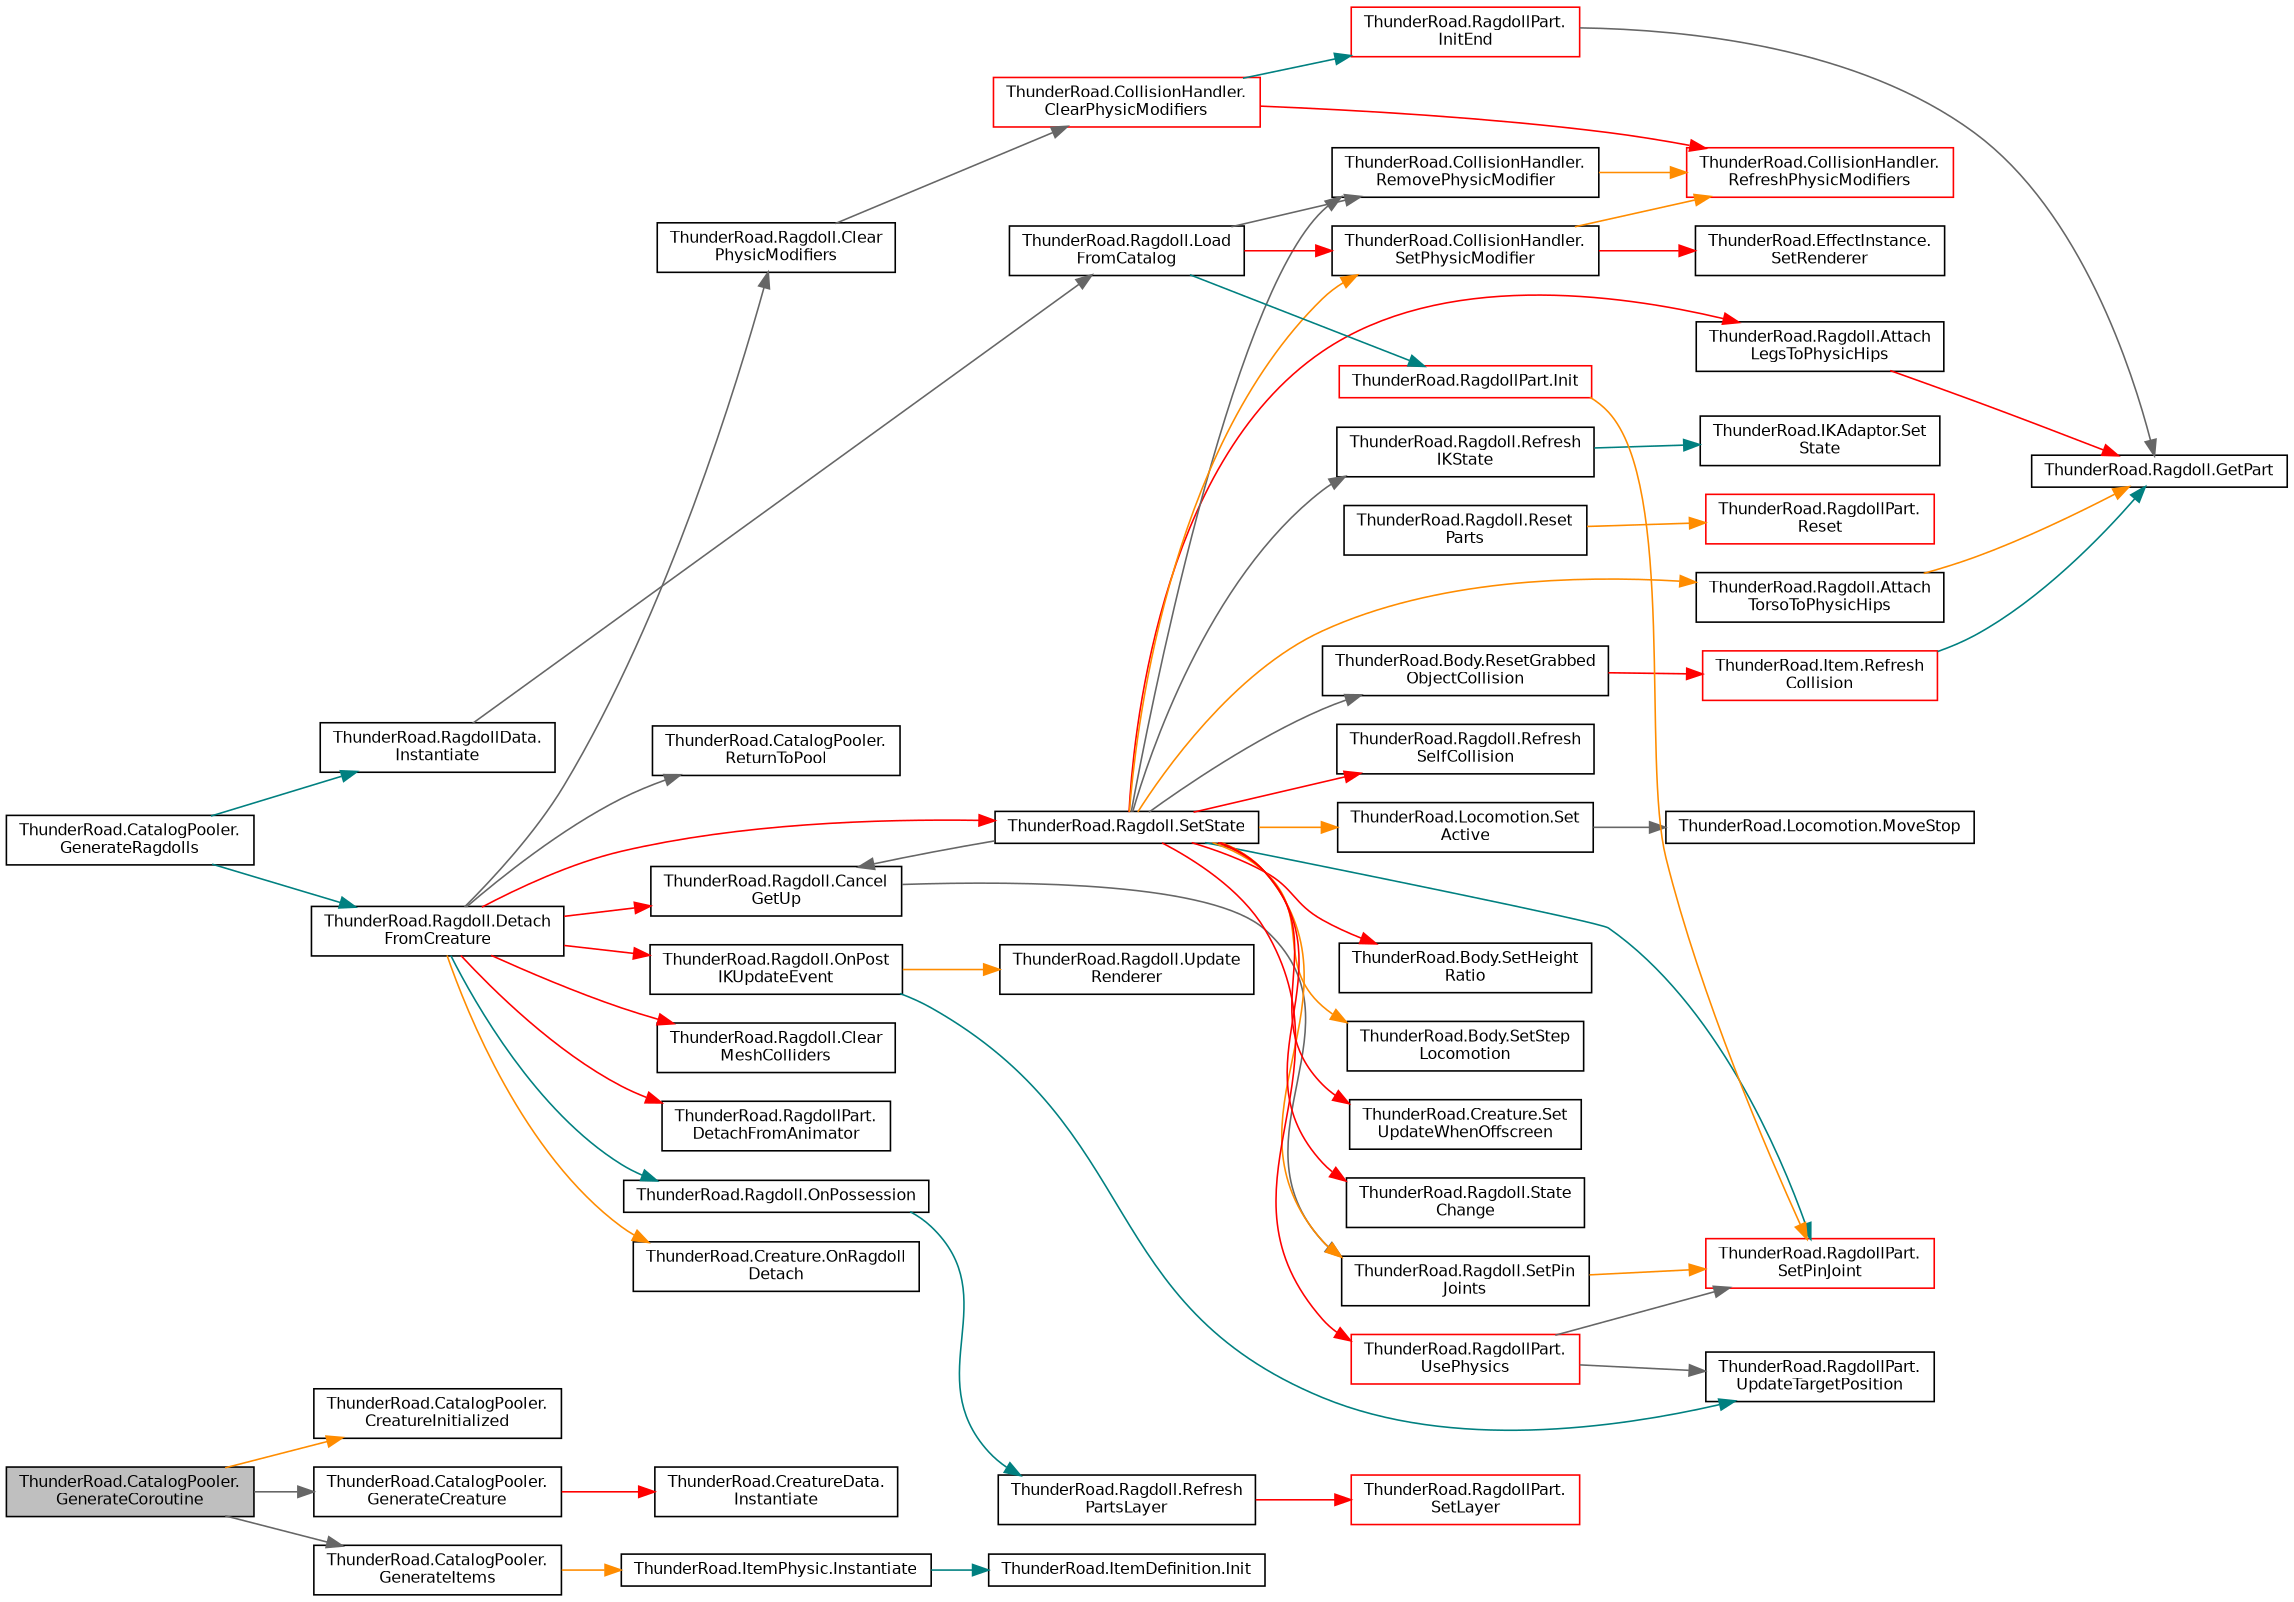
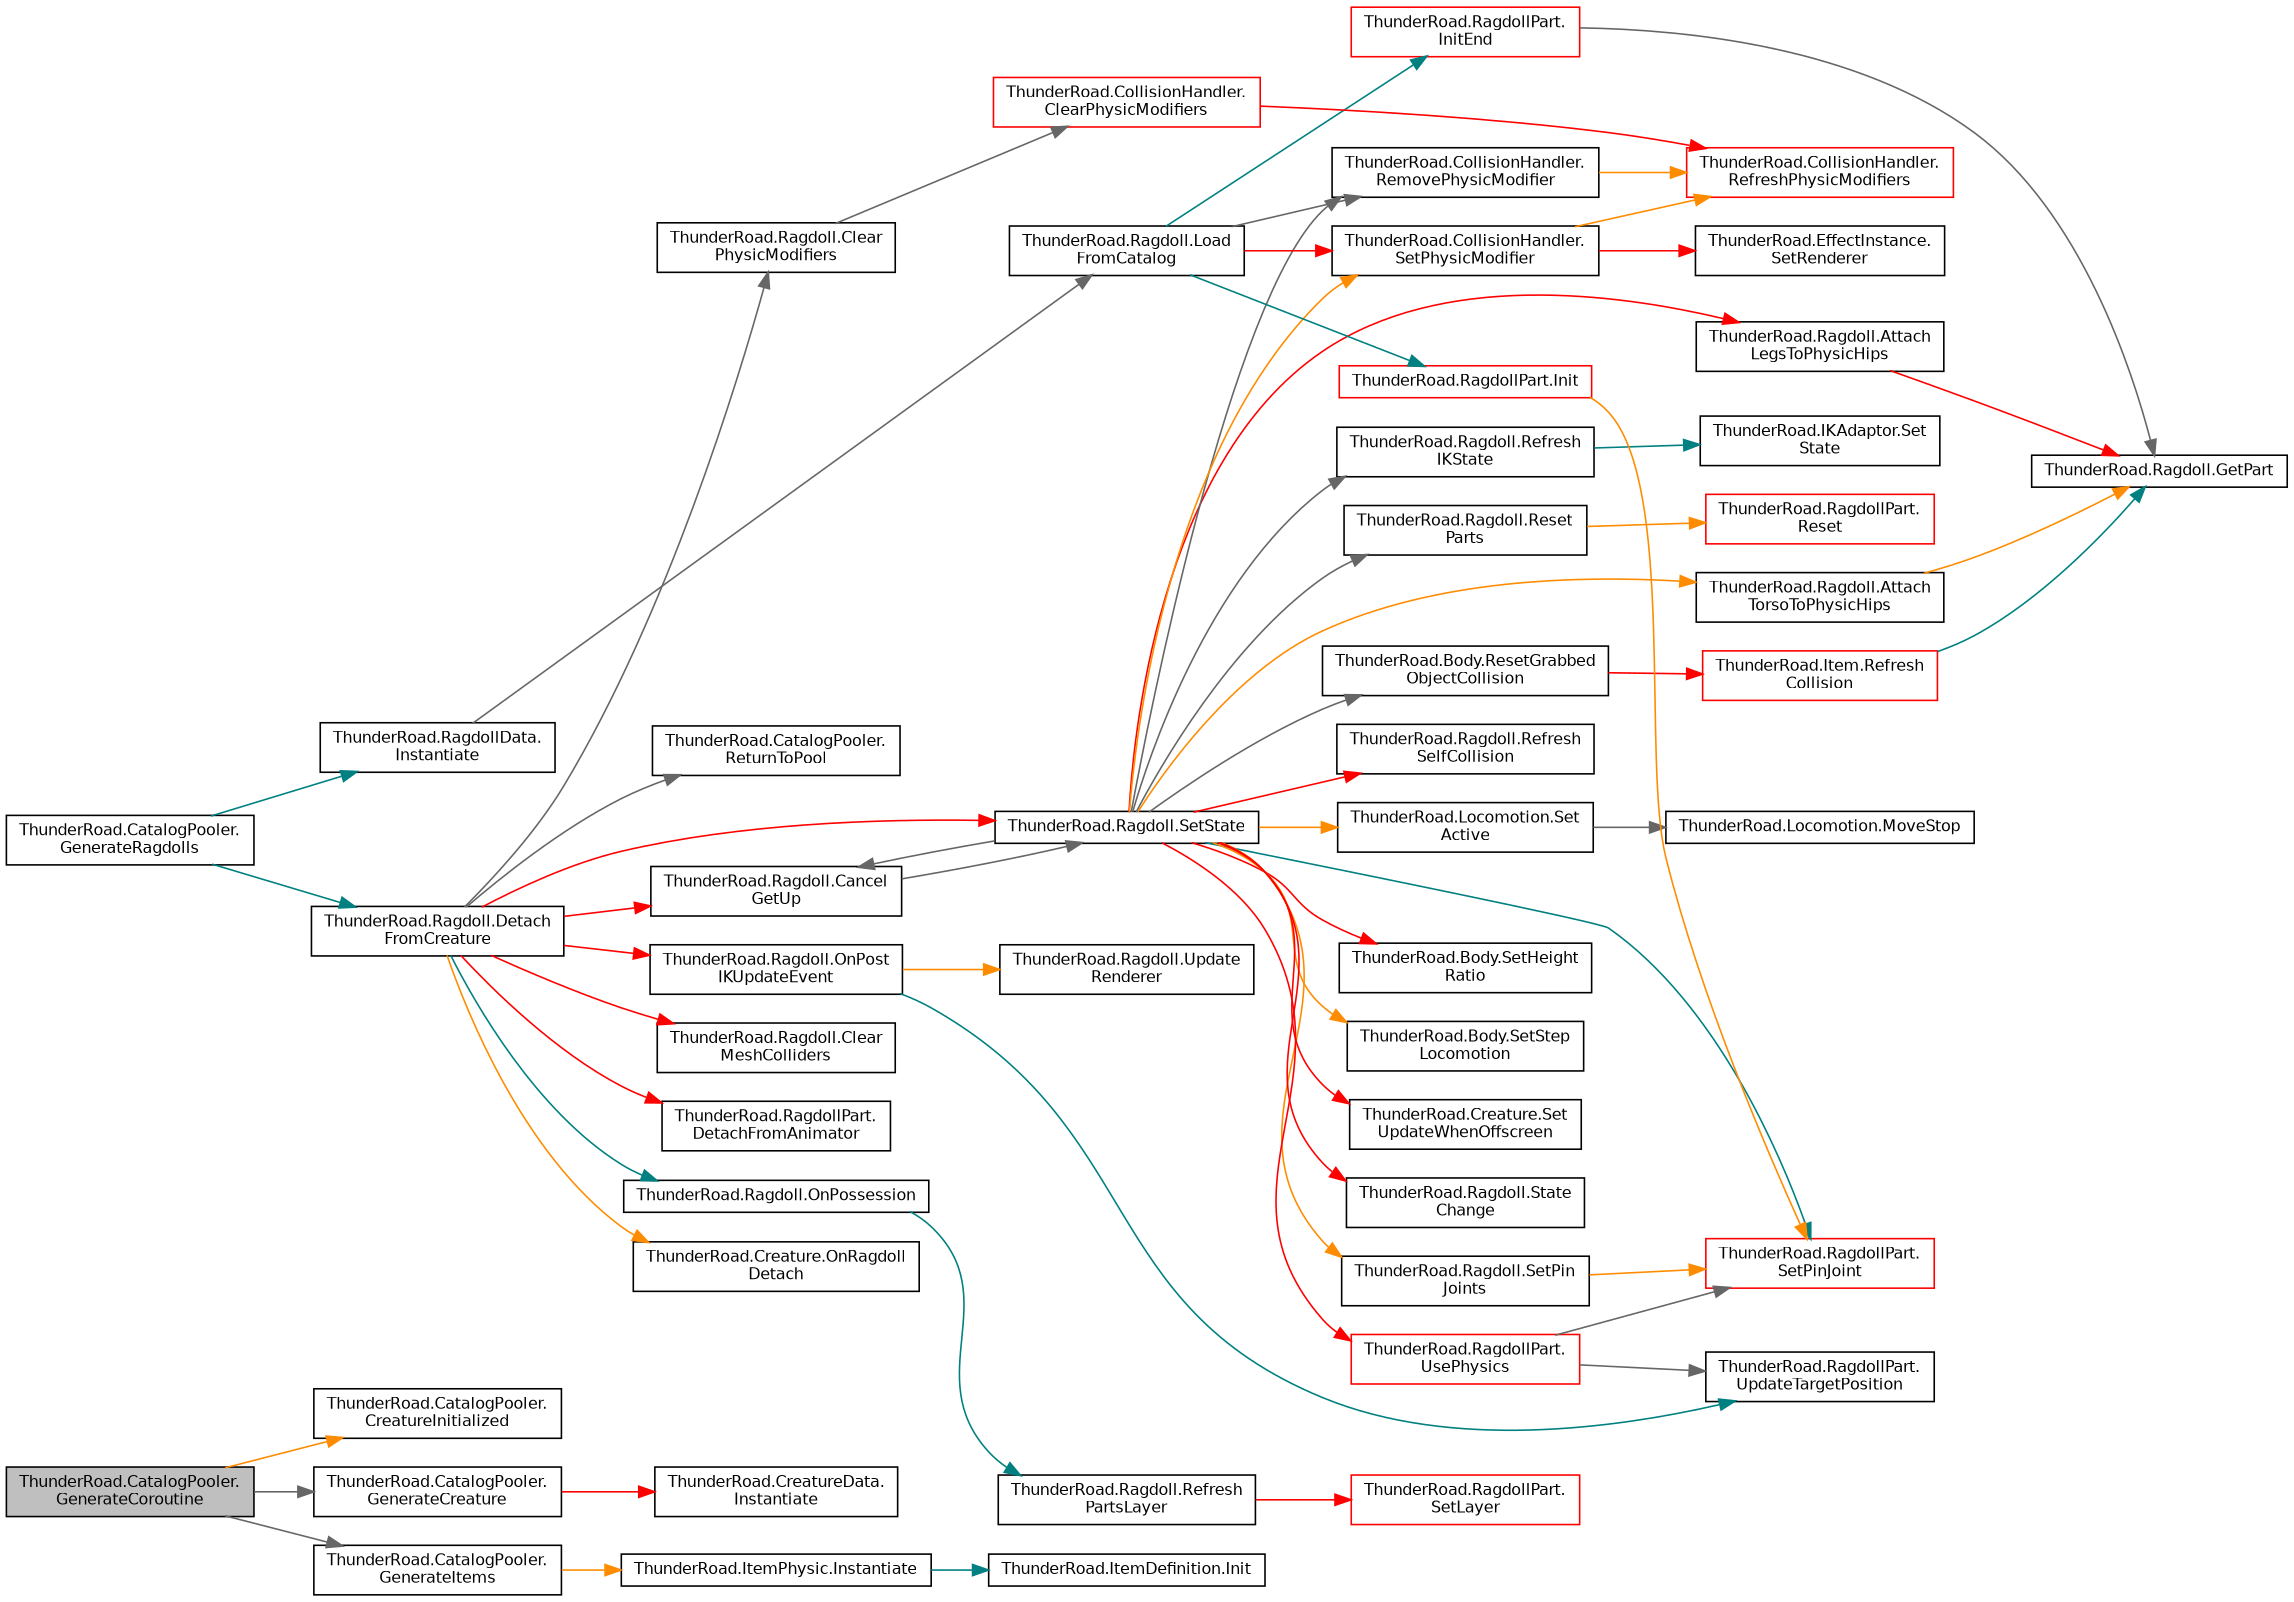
edge "ThunderRoad.CollisionHandler. ClearPhysicModifiers" -> "ThunderRoad.RagdollPart. InitEnd": now "ThunderRoad.Ragdoll.Load FromCatalog" -> "ThunderRoad.RagdollPart. InitEnd"
edge "ThunderRoad.Ragdoll.SetState" -> "ThunderRoad.Ragdoll.Reset Parts": added
edge "ThunderRoad.Ragdoll.Cancel GetUp" -> "ThunderRoad.Ragdoll.SetPin Joints": now "ThunderRoad.Ragdoll.Cancel GetUp" -> "ThunderRoad.Ragdoll.SetState"
